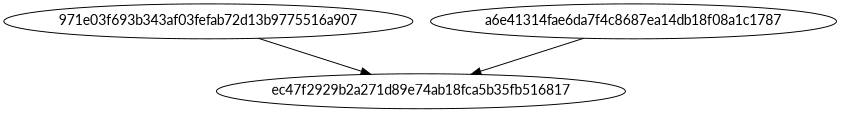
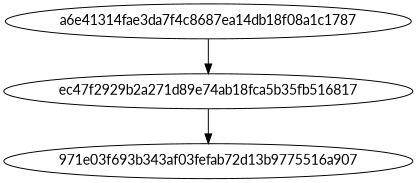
node "a6e41314fae6da7f4c8687ea14db18f08a1c1787": label "a6e41314fae6da7f4c8687ea14db18f08a1c1787" -> "a6e41314fae3da7f4c8687ea14db18f08a1c1787"
edge "971e03f693b343af03fefab72d13b9775516a907" -> "ec47f2929b2a271d89e74ab18fca5b35fb516817": reversed
